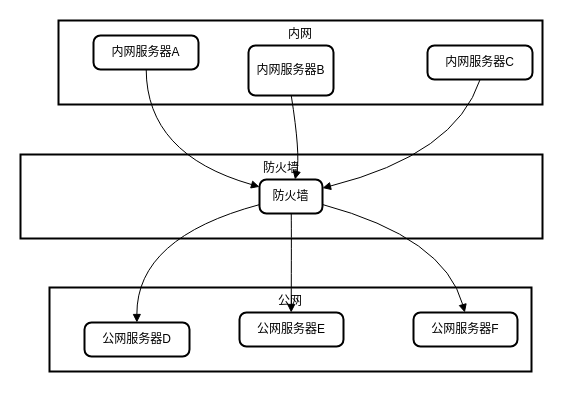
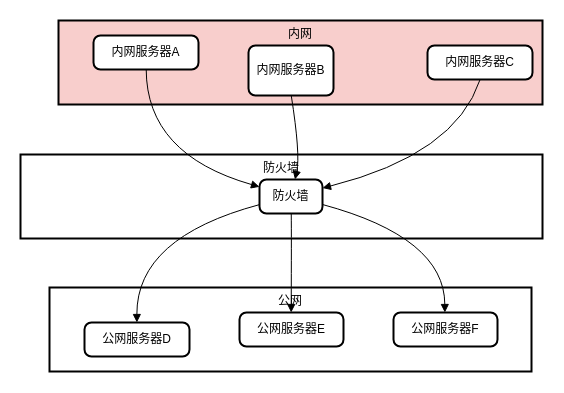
node "内网": fillcolor #ffffff -> #f8cecc
node "公网服务器F": moved (466, 330) -> (446, 330)
